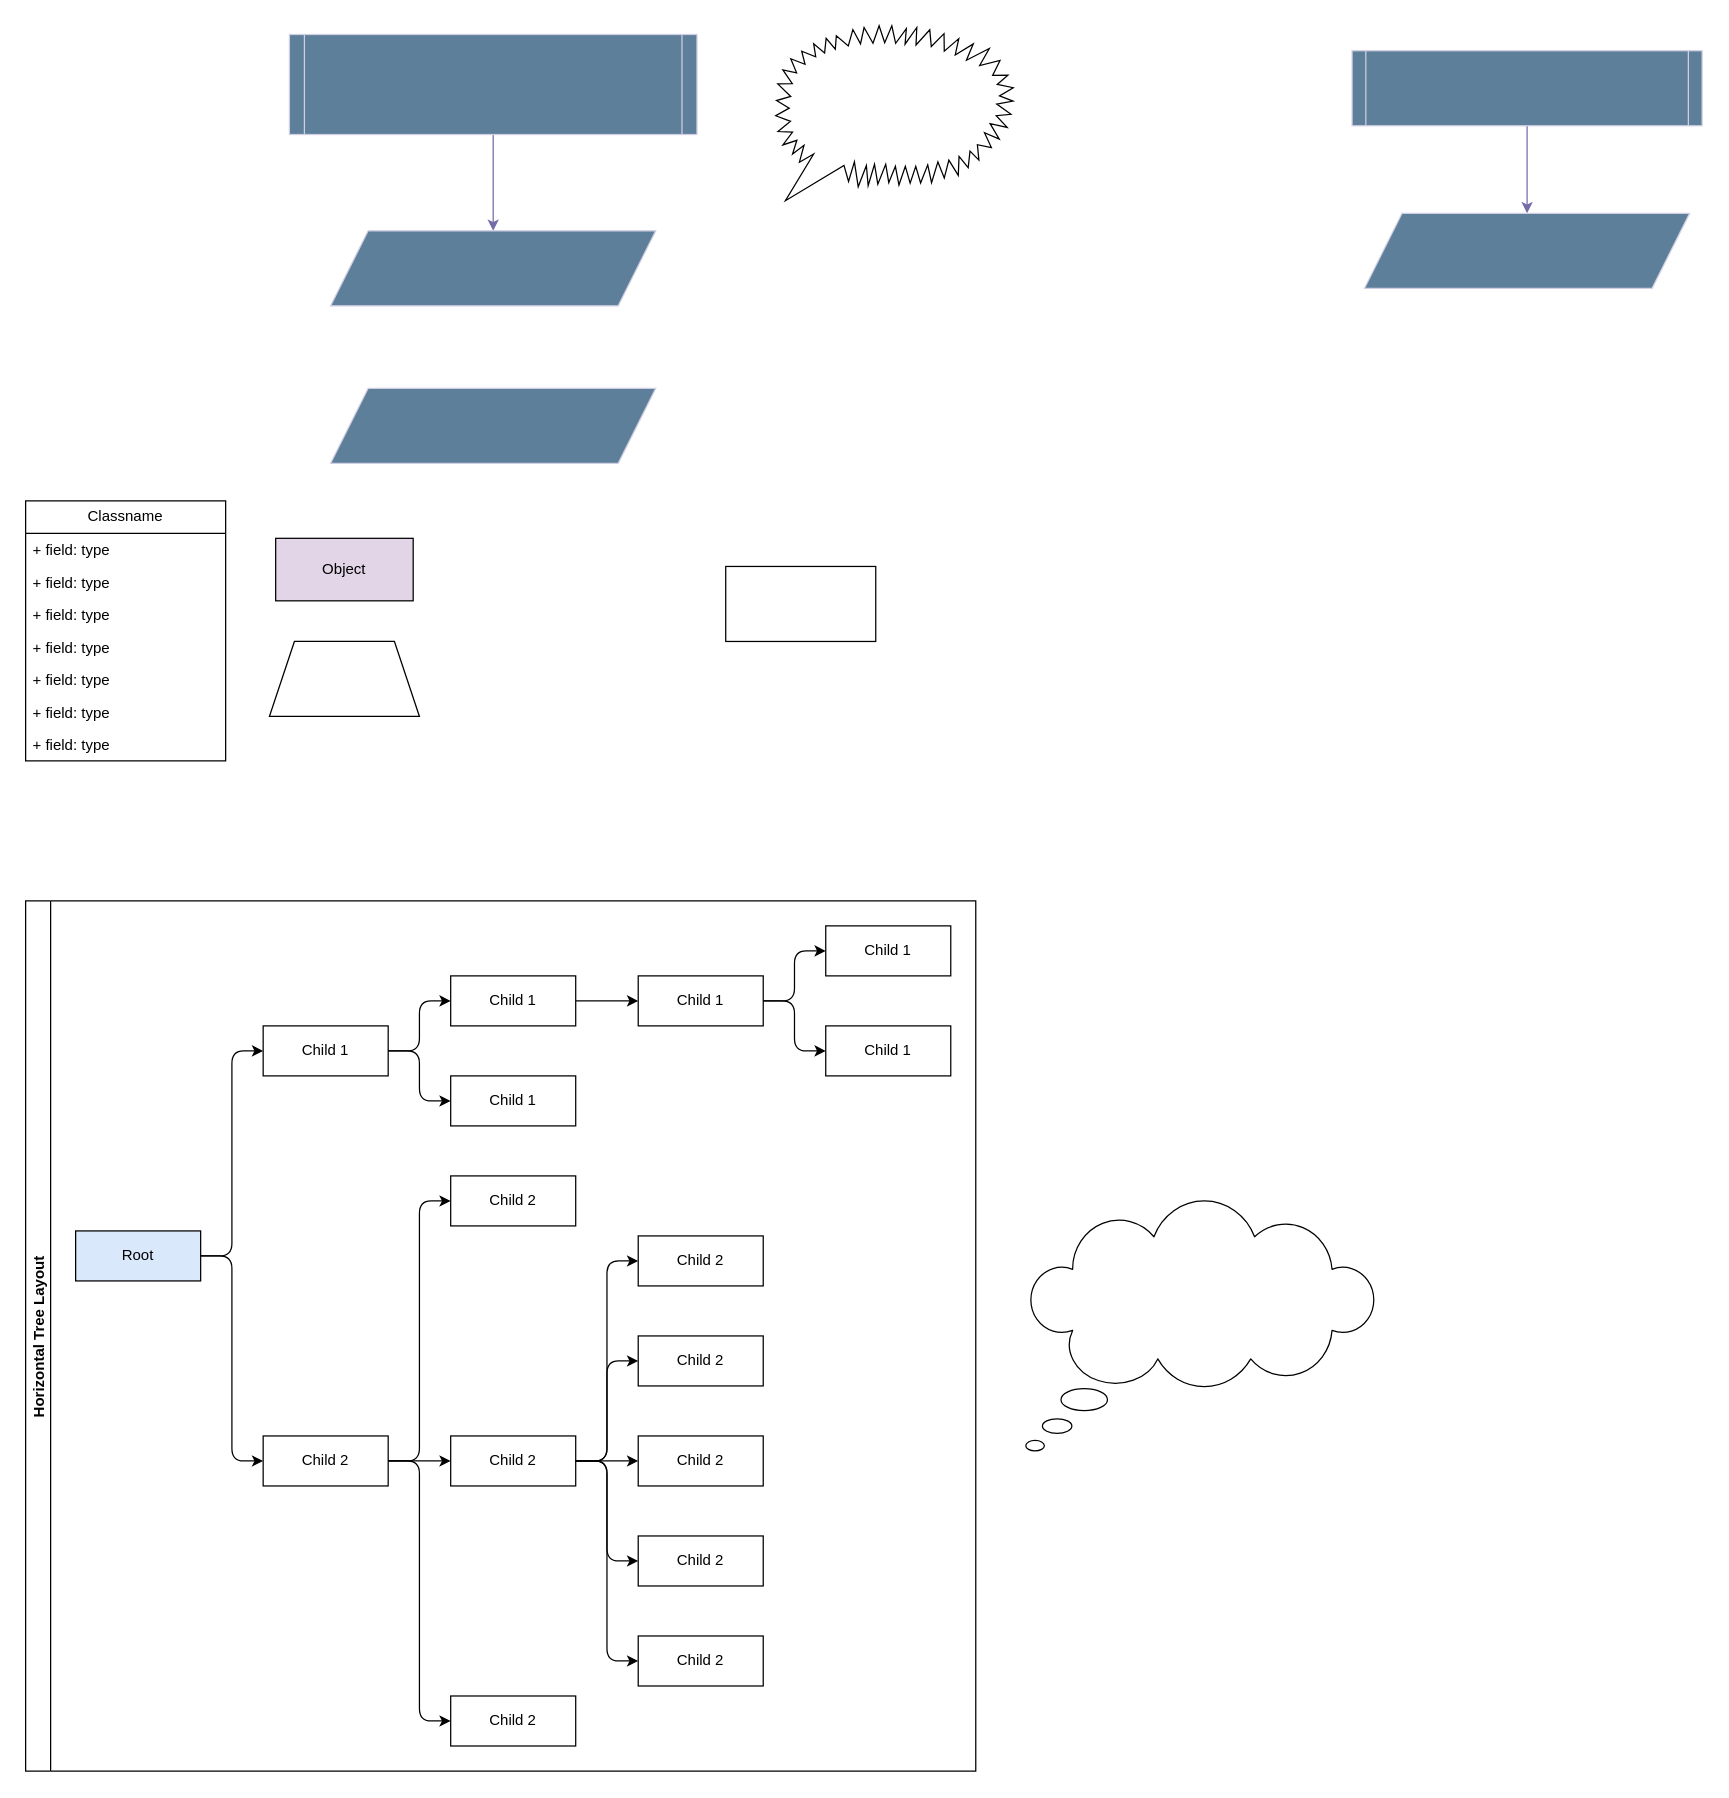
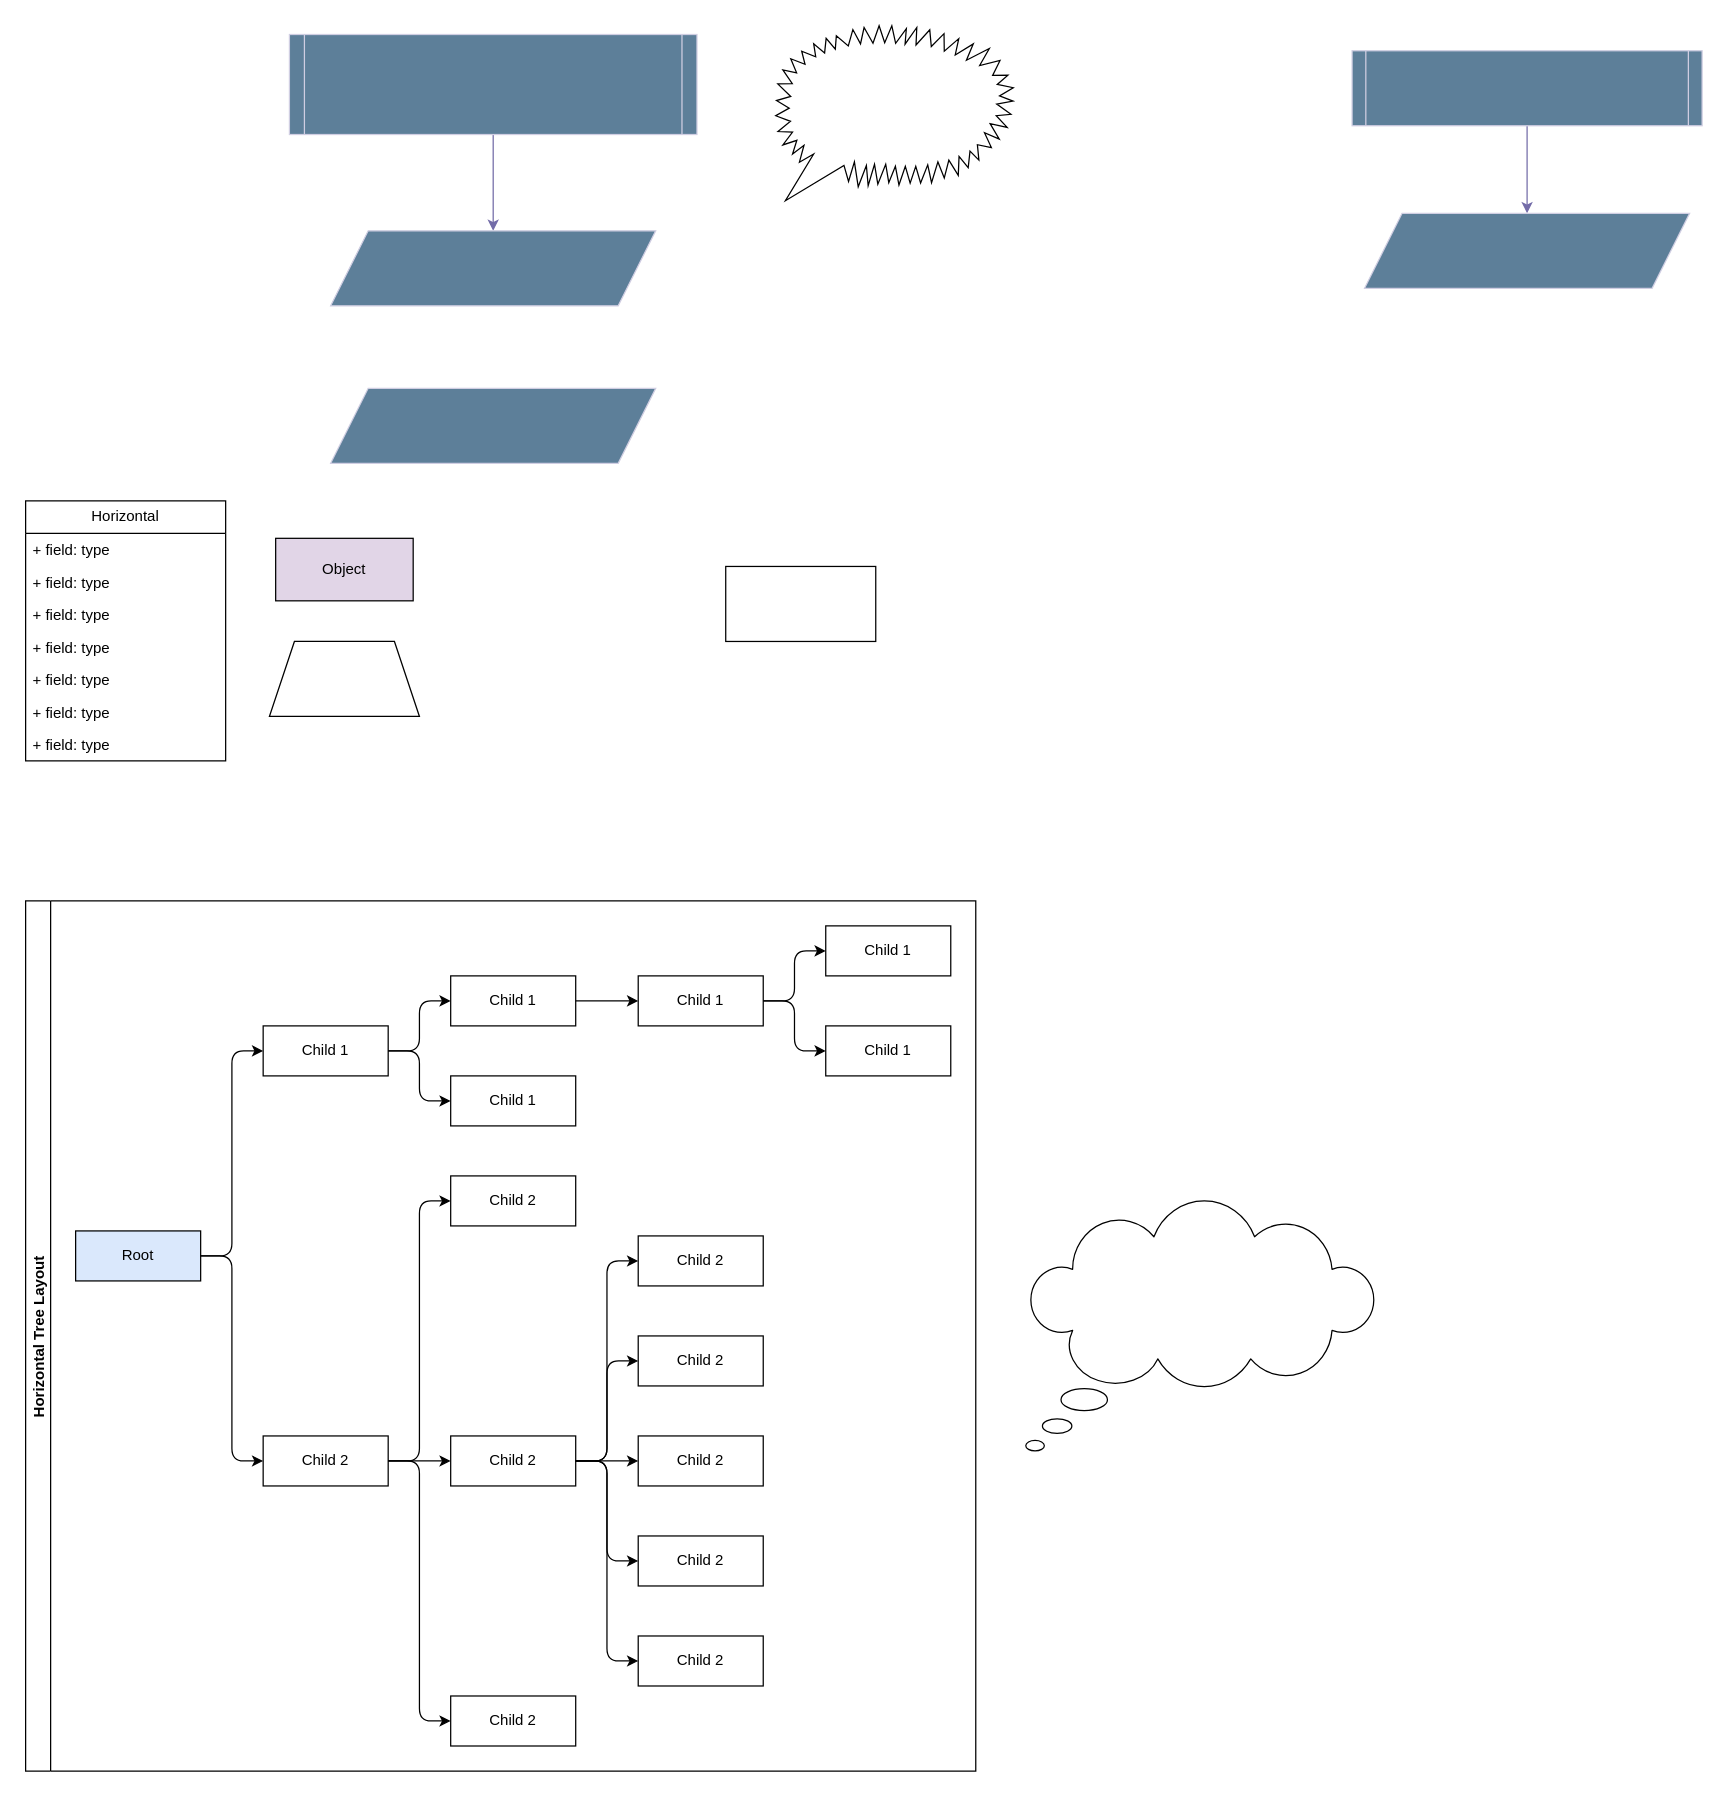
node "Classname": label "Classname" -> "Horizontal"
